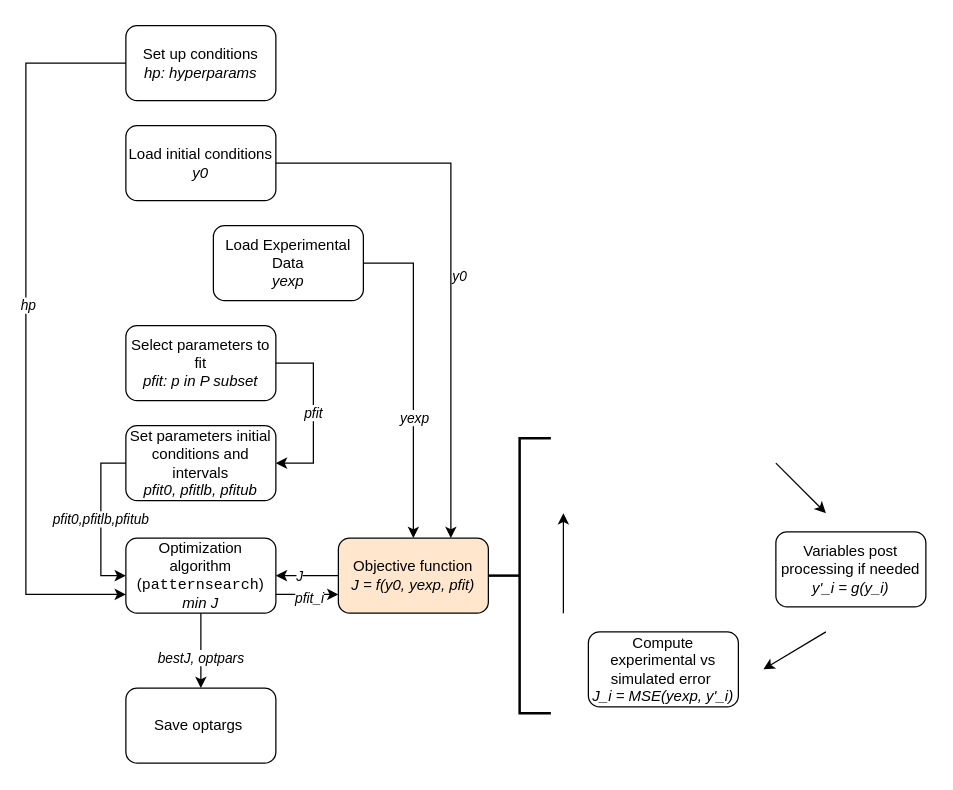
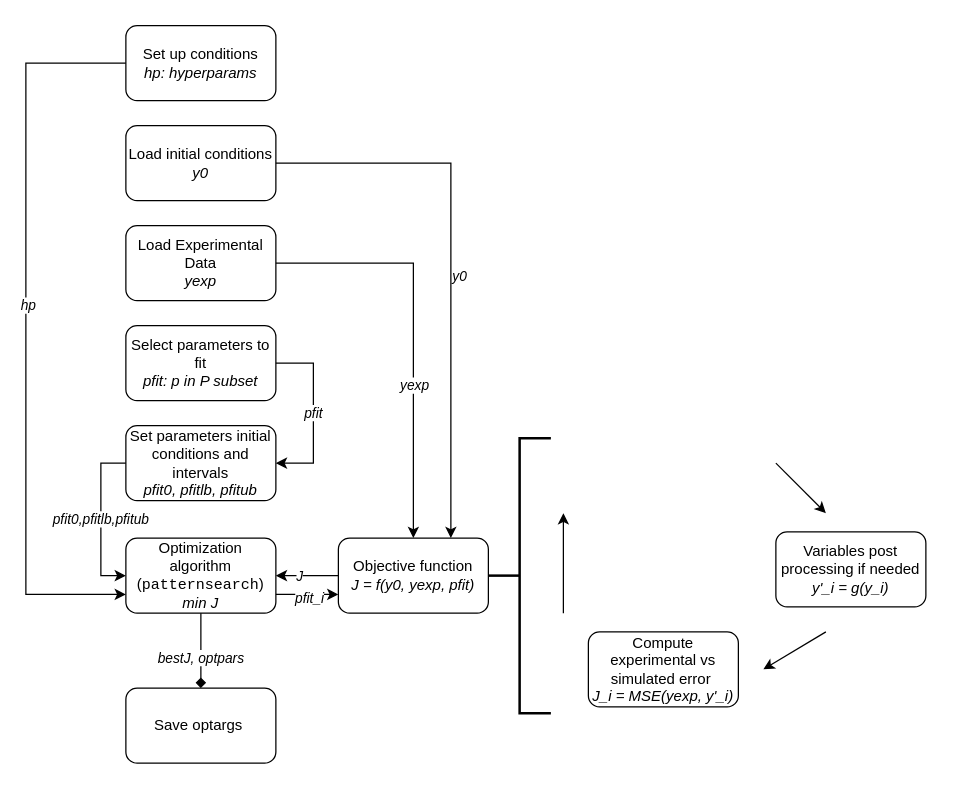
node "Load Experimental Data yexp": moved (288, 263) -> (201, 263)
node "Objective function J = f(y0, yexp, pfit)": fillcolor #ffe6cc -> #ffffff
edge "Optimization algorithm (patternsearch) min J" -> "Save optargs": arrowhead classic -> diamond
